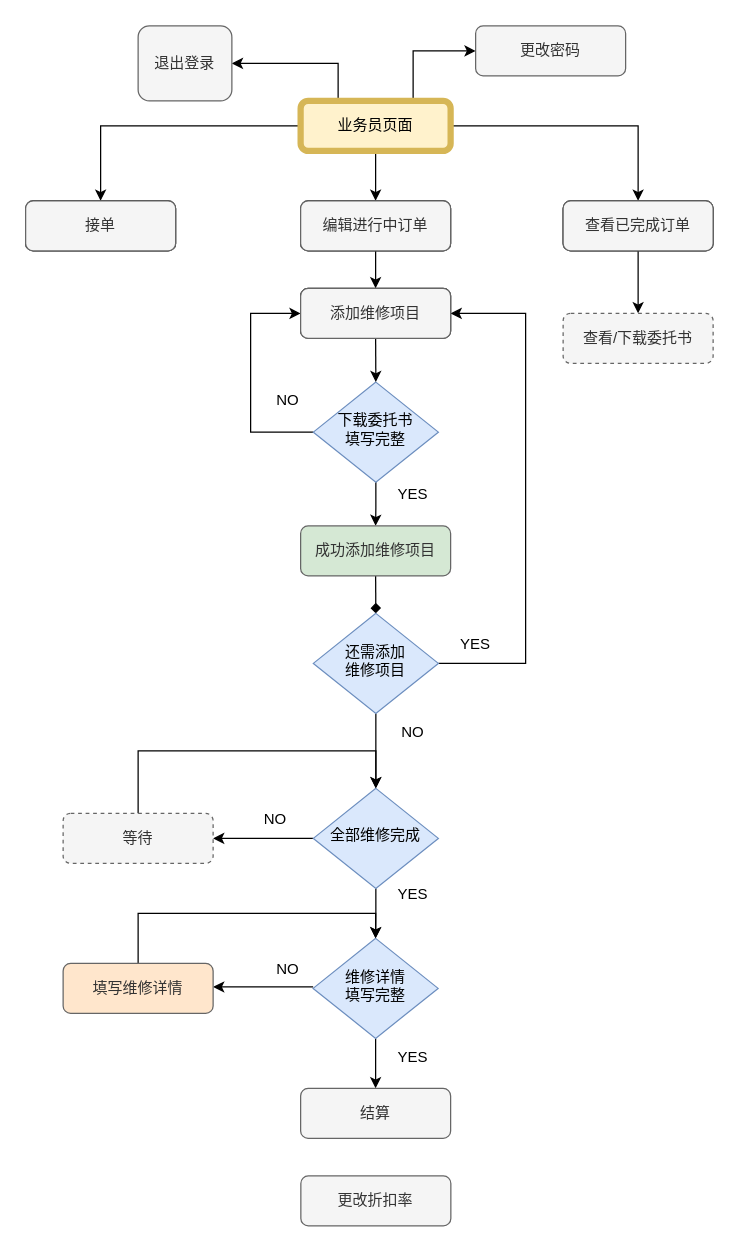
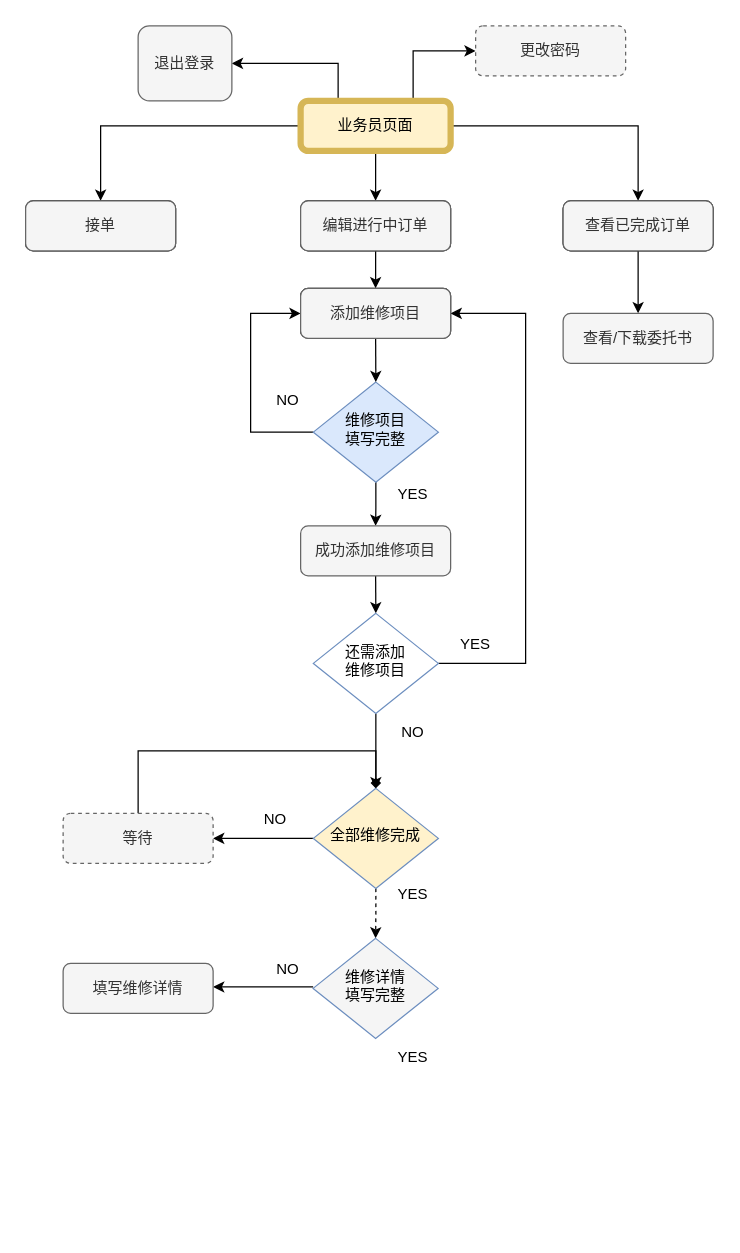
node "更改密码": style solid -> dashed
node "查看/下载委托书": style dashed -> solid
node "下载委托书 填写完整": label "下载委托书 填写完整" -> "维修项目 填写完整"
node "成功添加维修项目": fillcolor #d5e8d4 -> #f5f5f5
edge "成功添加维修项目" -> "还需添加 维修项目": arrowhead diamond -> classic
node "还需添加 维修项目": fillcolor #dae8fc -> #ffffff
edge "还需添加 维修项目" -> "全部维修完成": arrowhead classic -> diamond
node "全部维修完成": fillcolor #dae8fc -> #fff2cc
edge "全部维修完成" -> "维修详情 填写完整": style solid -> dashed
edge "填写维修详情" -> "维修详情 填写完整": removed
node "填写维修详情": fillcolor #ffe6cc -> #f5f5f5
node "维修详情 填写完整": fillcolor #dae8fc -> #f5f5f5
edge "维修详情 填写完整" -> "结算": removed
node "结算": removed
node "更改折扣率": removed
